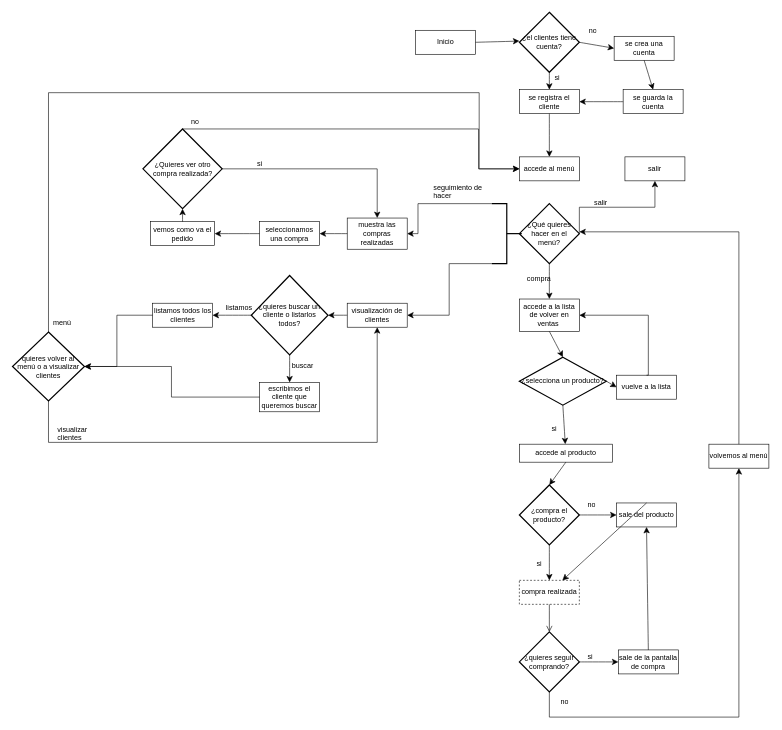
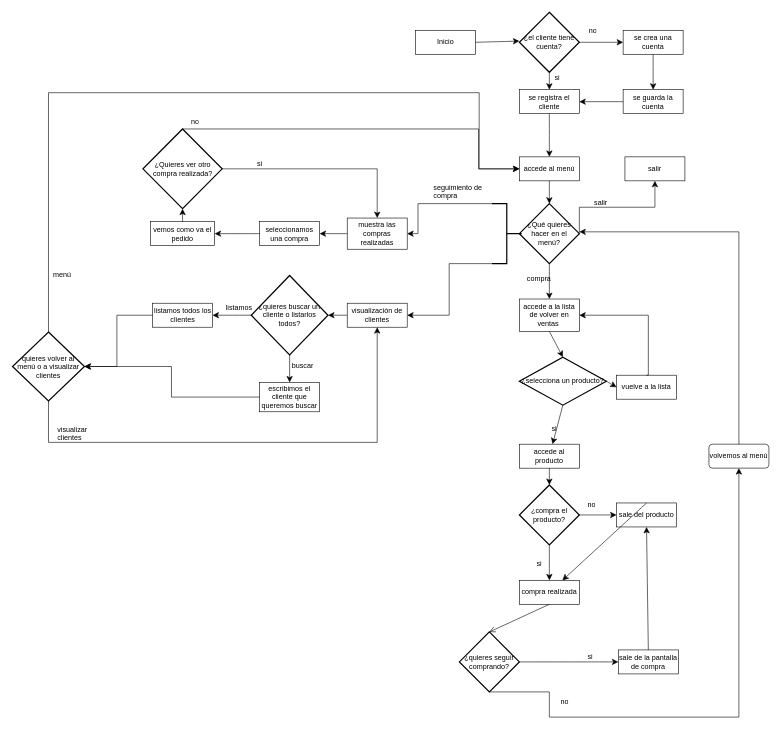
node "¿el clientes tiene cuenta?": label "¿el clientes tiene cuenta?" -> "¿el cliente tiene cuenta?"
node "se crea una cuenta": moved (644, 48) -> (653, 42)
edge "accede al menú" -> "¿Qué quieres hacer en el menú?": added
node "seguimiento de hacer": label "seguimiento de hacer" -> "seguimiento de compra"
node "menú": moved (62, 323) -> (62, 275)
node "accede al producto": size 93x18 -> 60x24
node "volvemos al menú": shape rectangle -> rounded rectangle
node "compra realizada": style dashed -> solid
node "¿quieres seguir comprando?": moved (549, 662) -> (489, 662)
